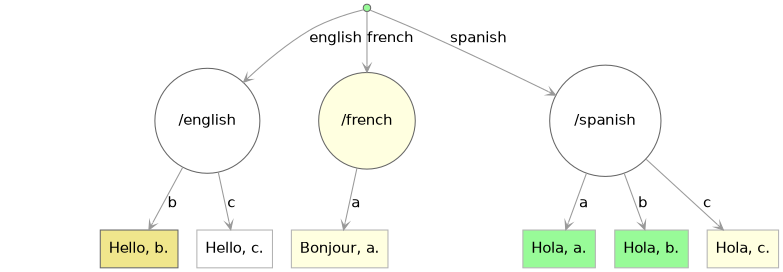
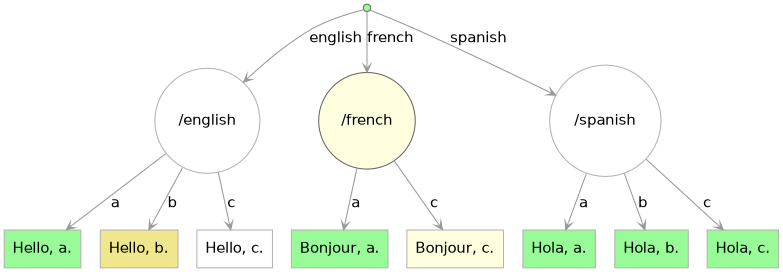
node "/english": color gray40 -> gray70
node "/spanish": color gray40 -> gray70
node "Hello, a.": added
node "Hello, b.": color gray40 -> gray70
node "Bonjour, a.": fillcolor lightyellow -> palegreen
node "Bonjour, c.": added
node "Hola, c.": fillcolor lightyellow -> palegreen
